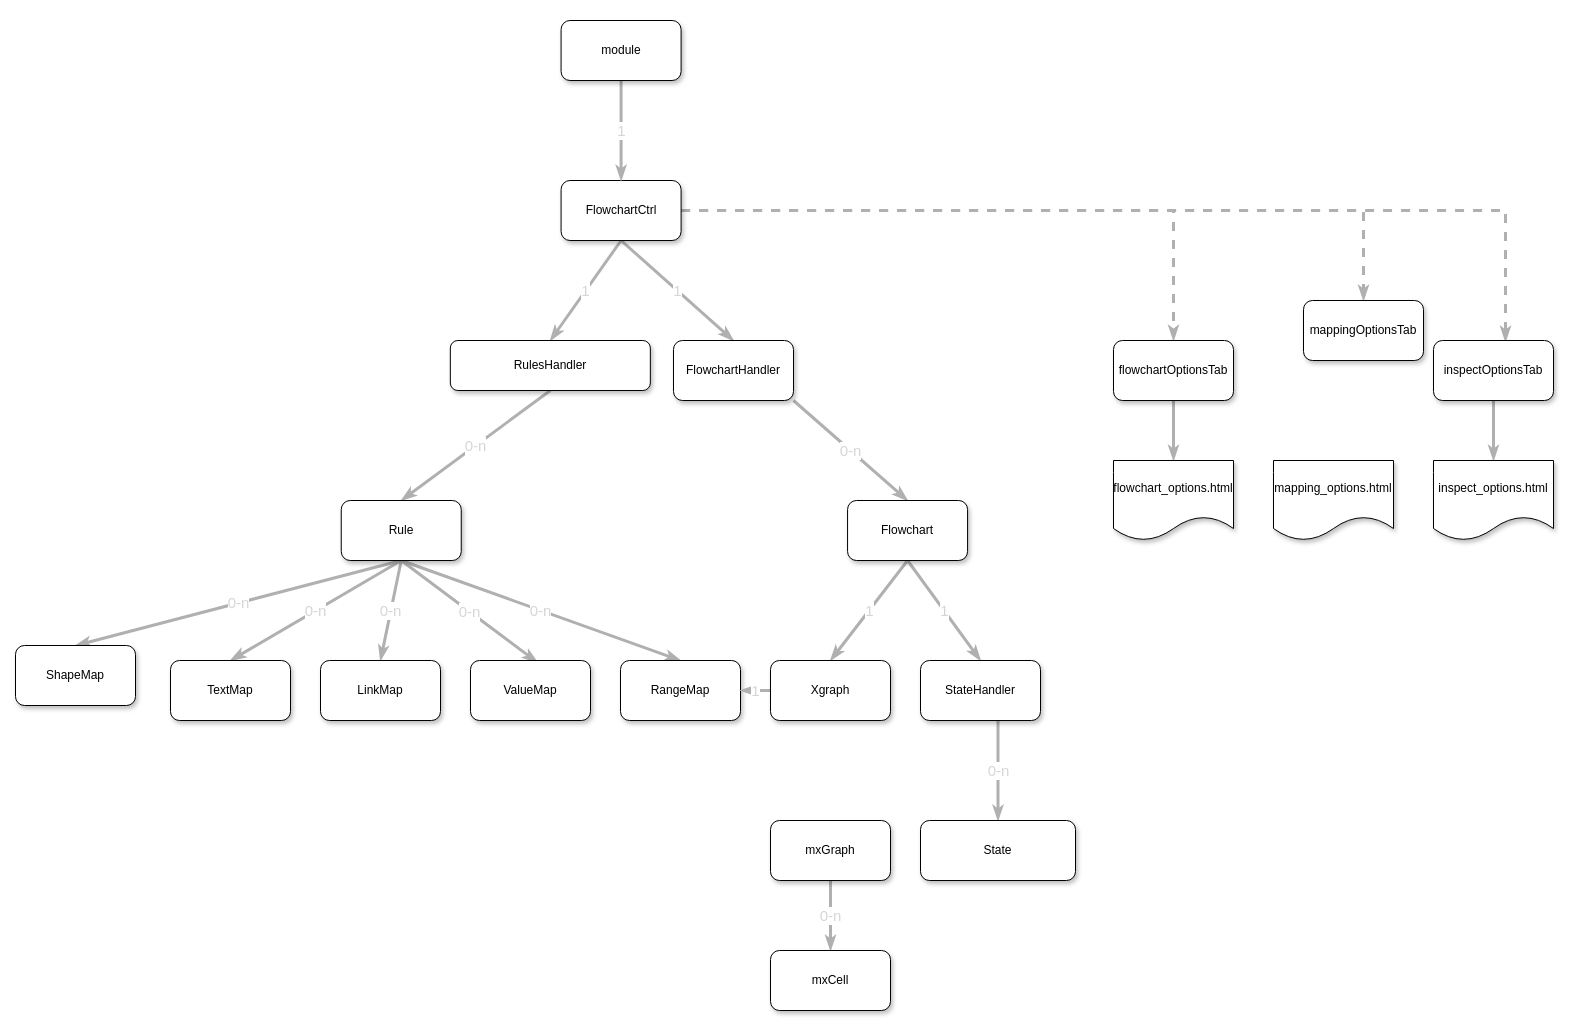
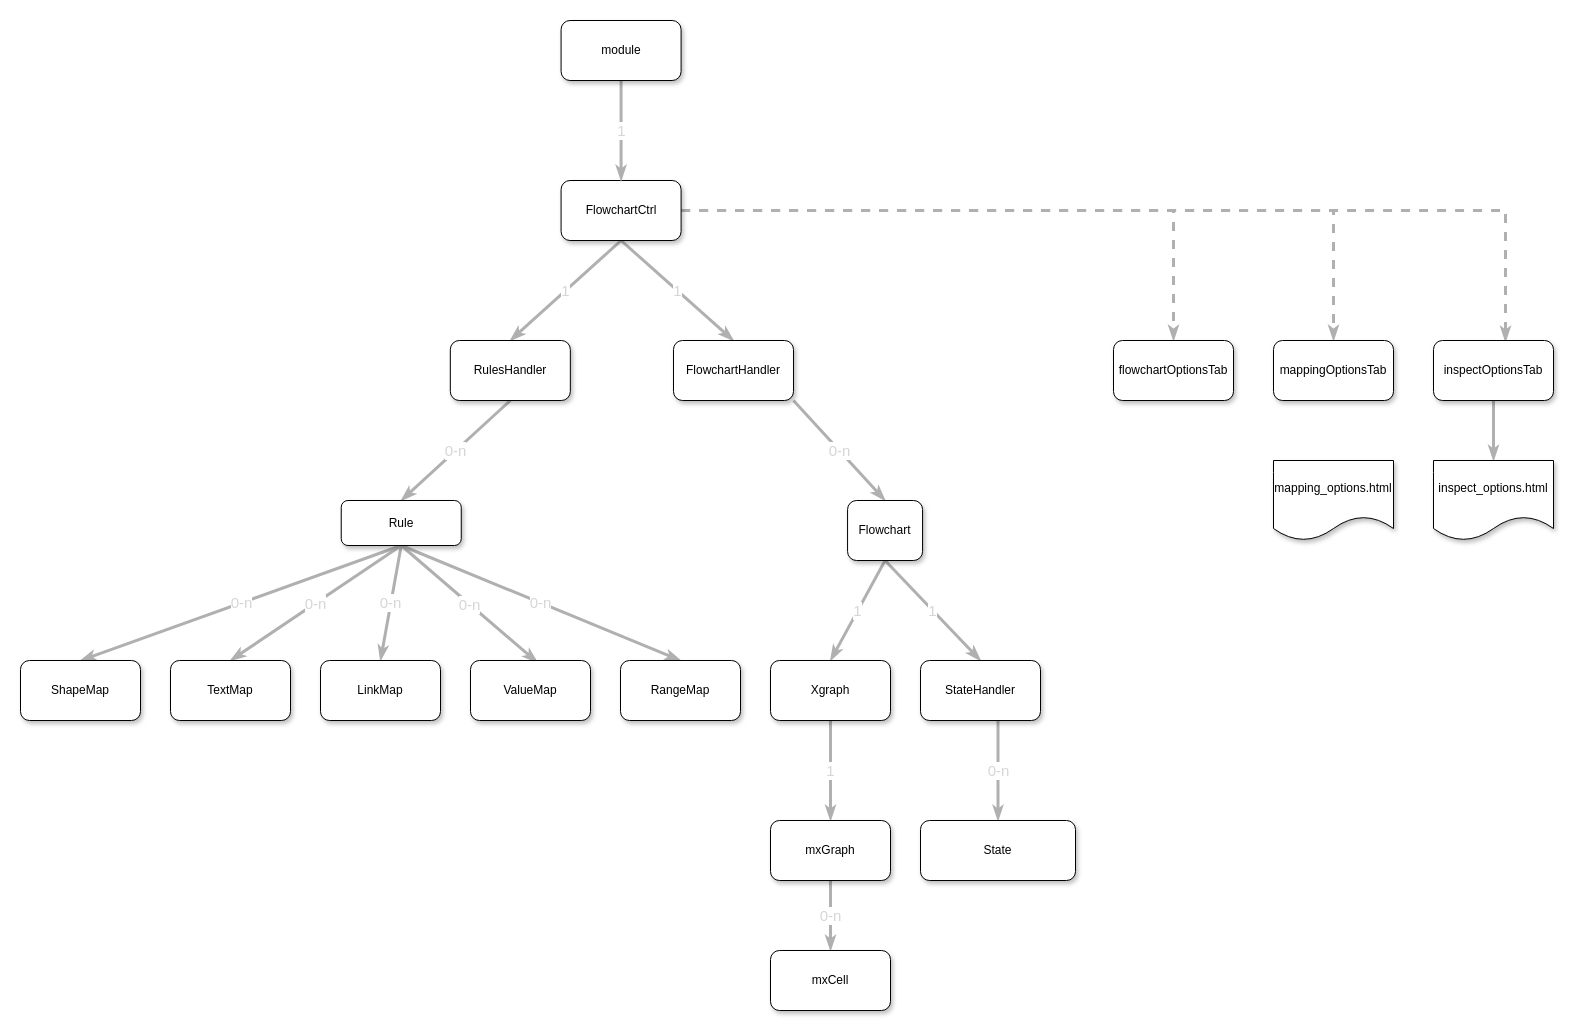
node "mappingOptionsTab": moved (1364, 331) -> (1334, 371)
node "RulesHandler": size 200x50 -> 120x60
edge "flowchartOptionsTab" -> "flowchart_options.html": removed
node "flowchart_options.html": removed
node "Rule": size 120x60 -> 120x45
node "Flowchart": size 120x60 -> 75x60
node "ShapeMap": moved (76, 676) -> (81, 691)
edge "Xgraph" -> "RangeMap": now "Xgraph" -> "mxGraph"
